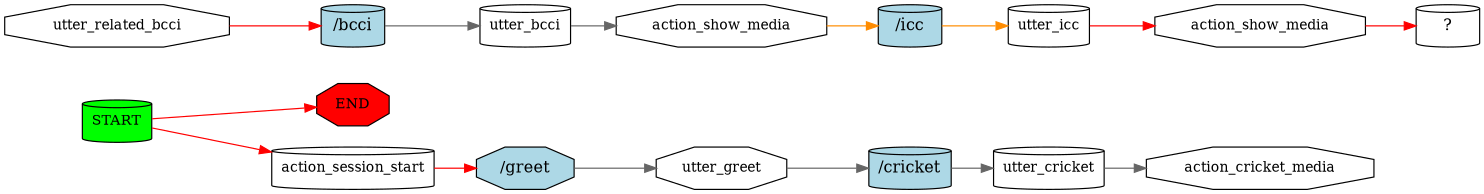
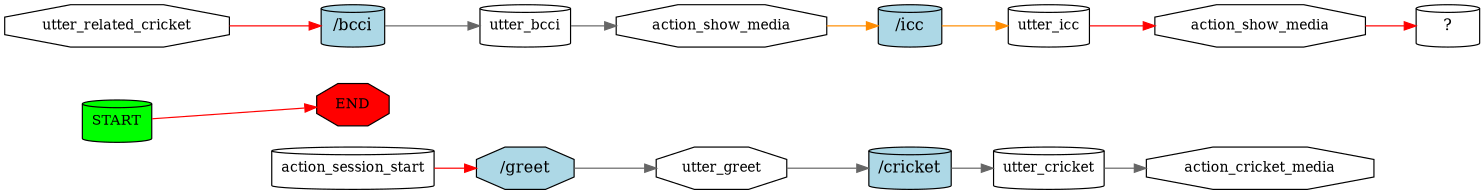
node "utter_related_bcci": label "utter_related_bcci" -> "utter_related_cricket"
edge "START" -> "action_session_start": removed
